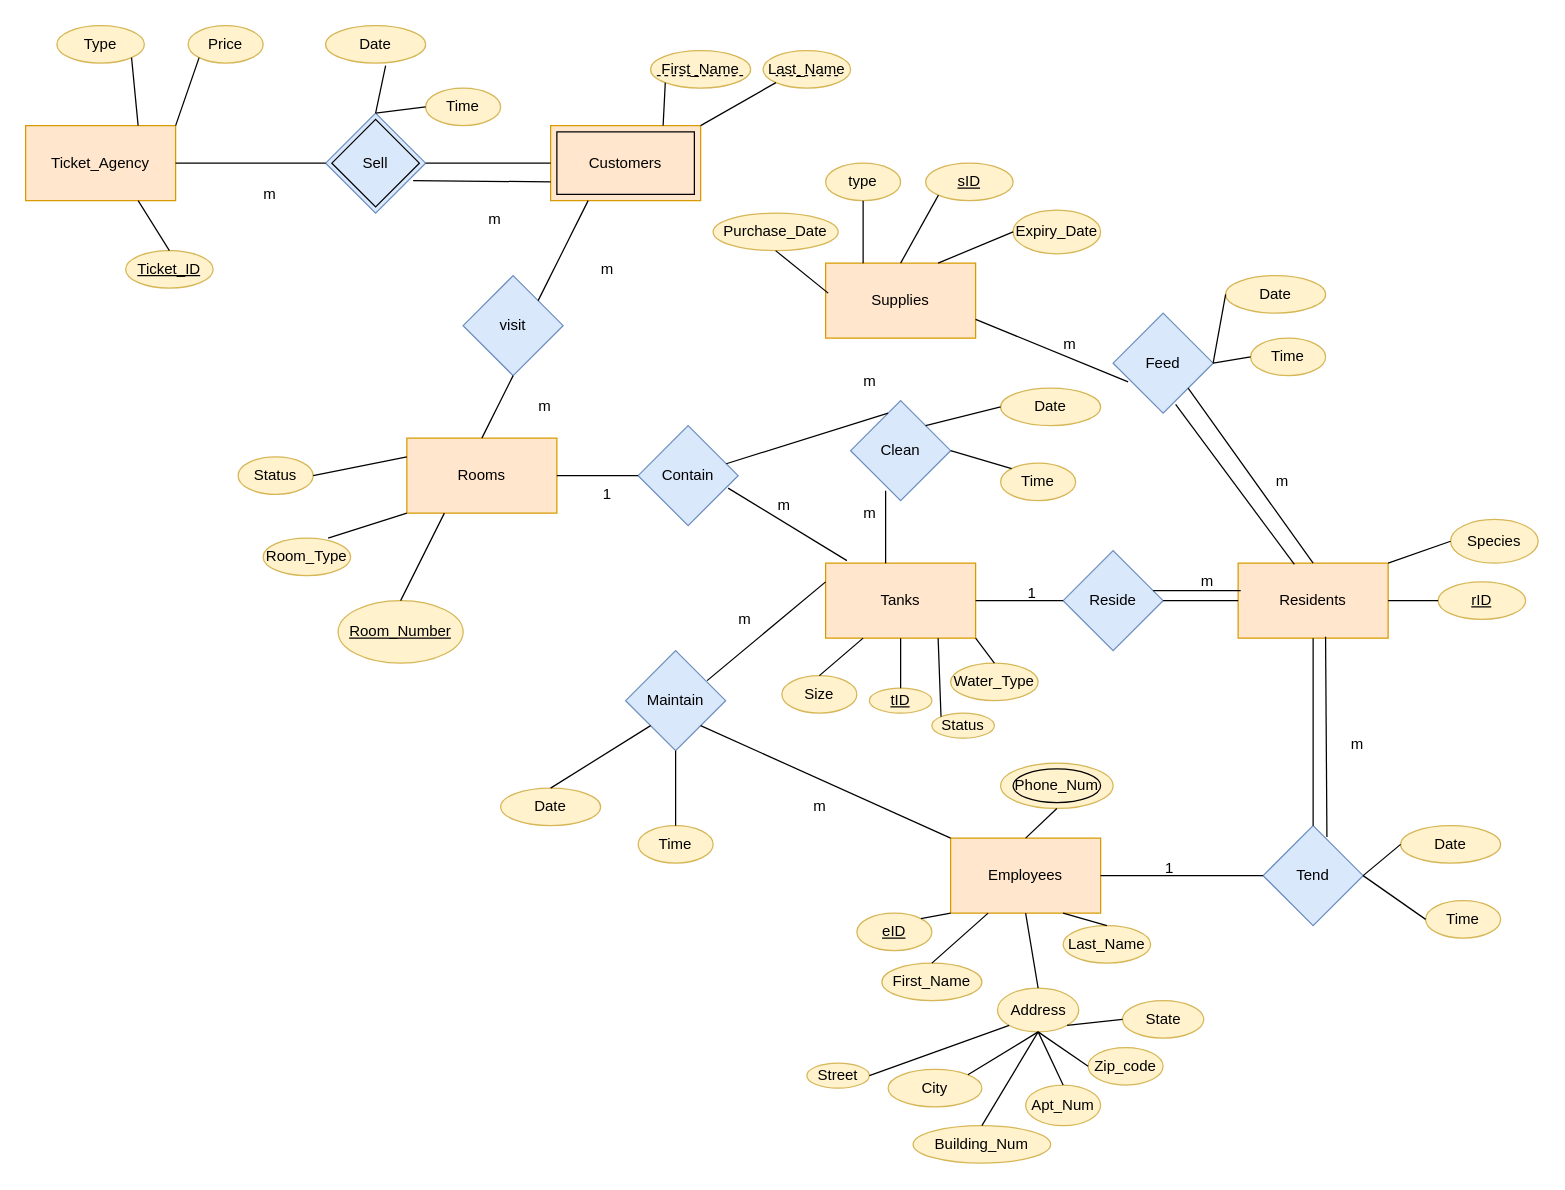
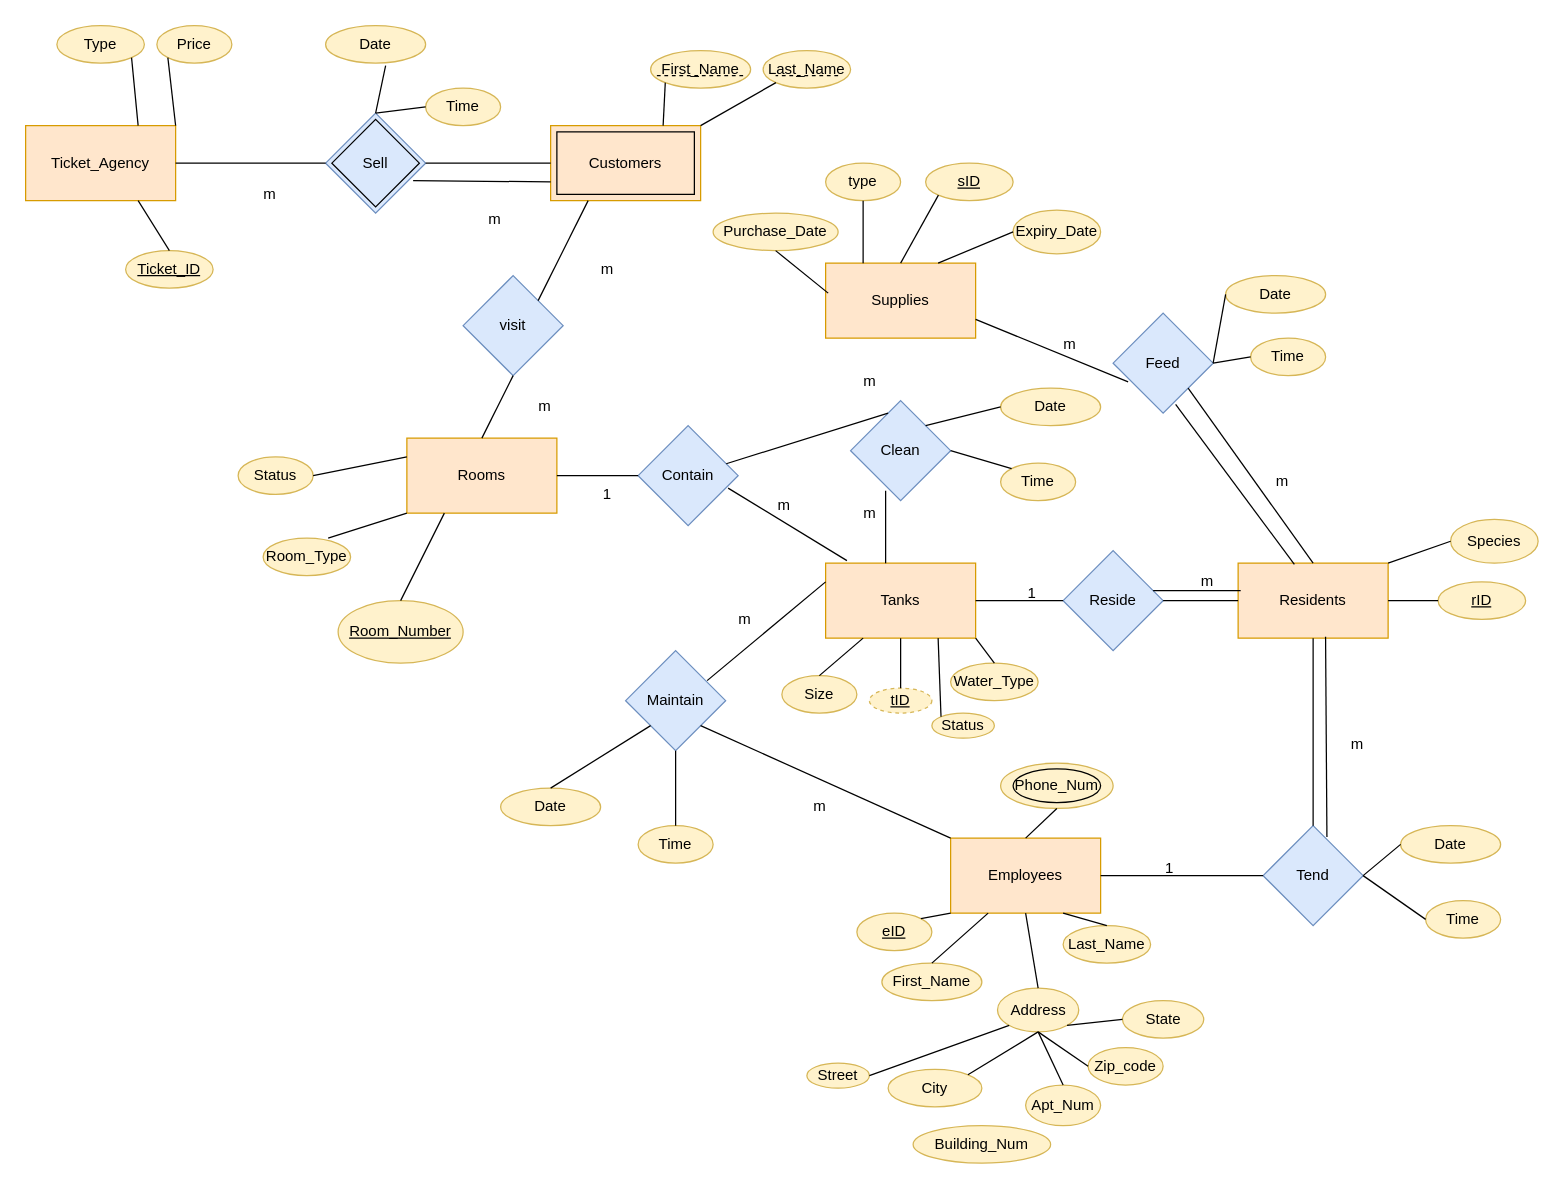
node "Price": moved (226, 44) -> (194, 44)
node "tID": style solid -> dashed
edge "Address" -- "Building_Num": removed
